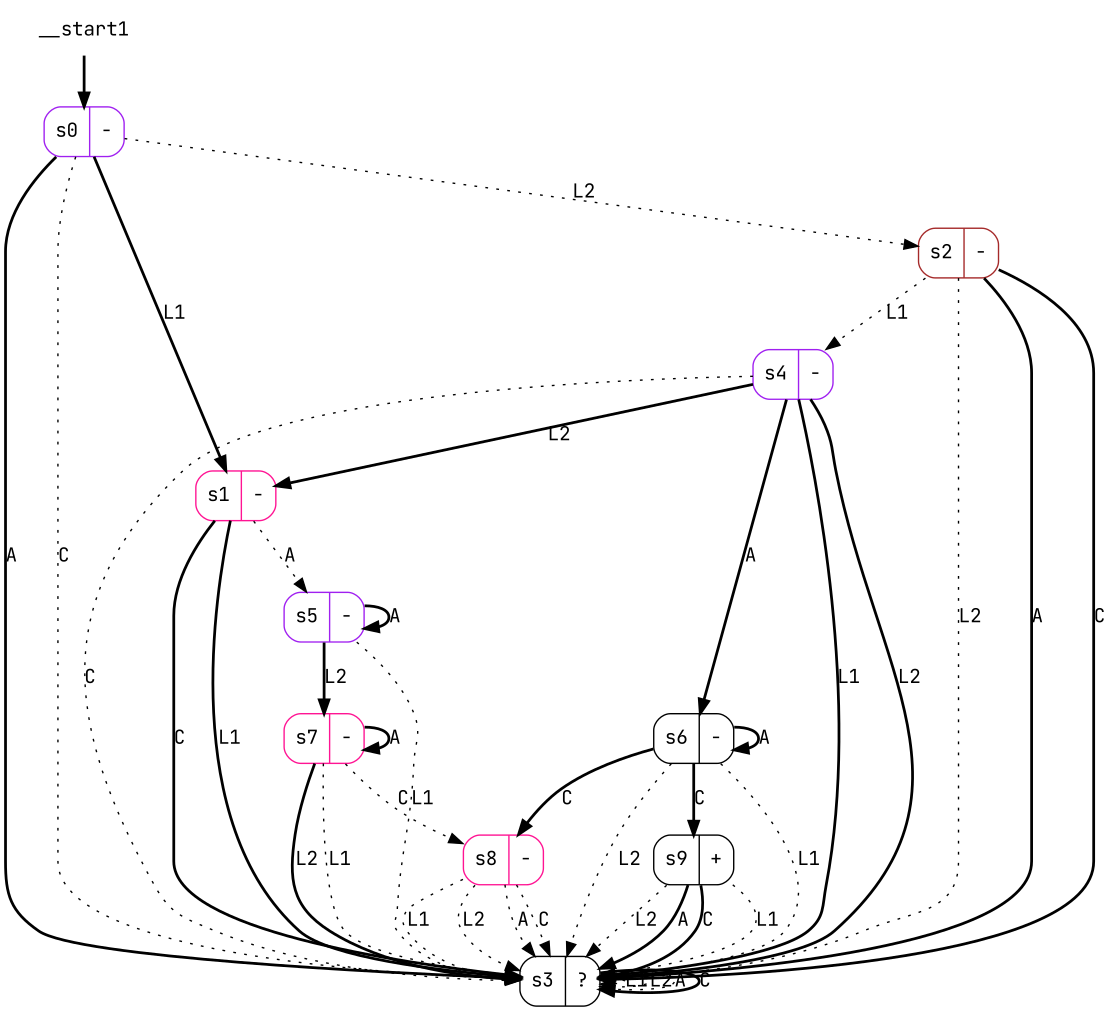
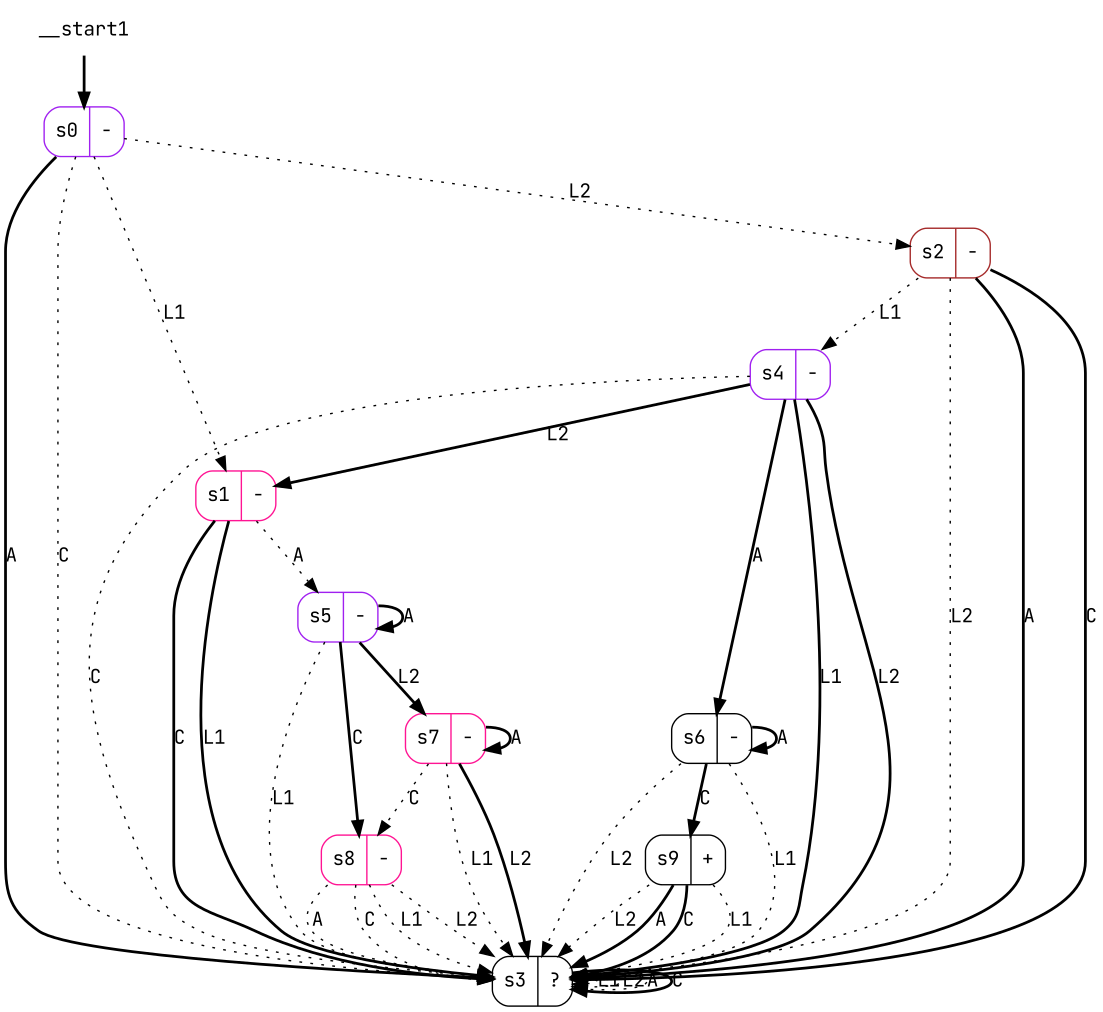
edge "s0" -> "s1": style bold -> dotted
edge "s6" -> "s8": now "s5" -> "s8"
